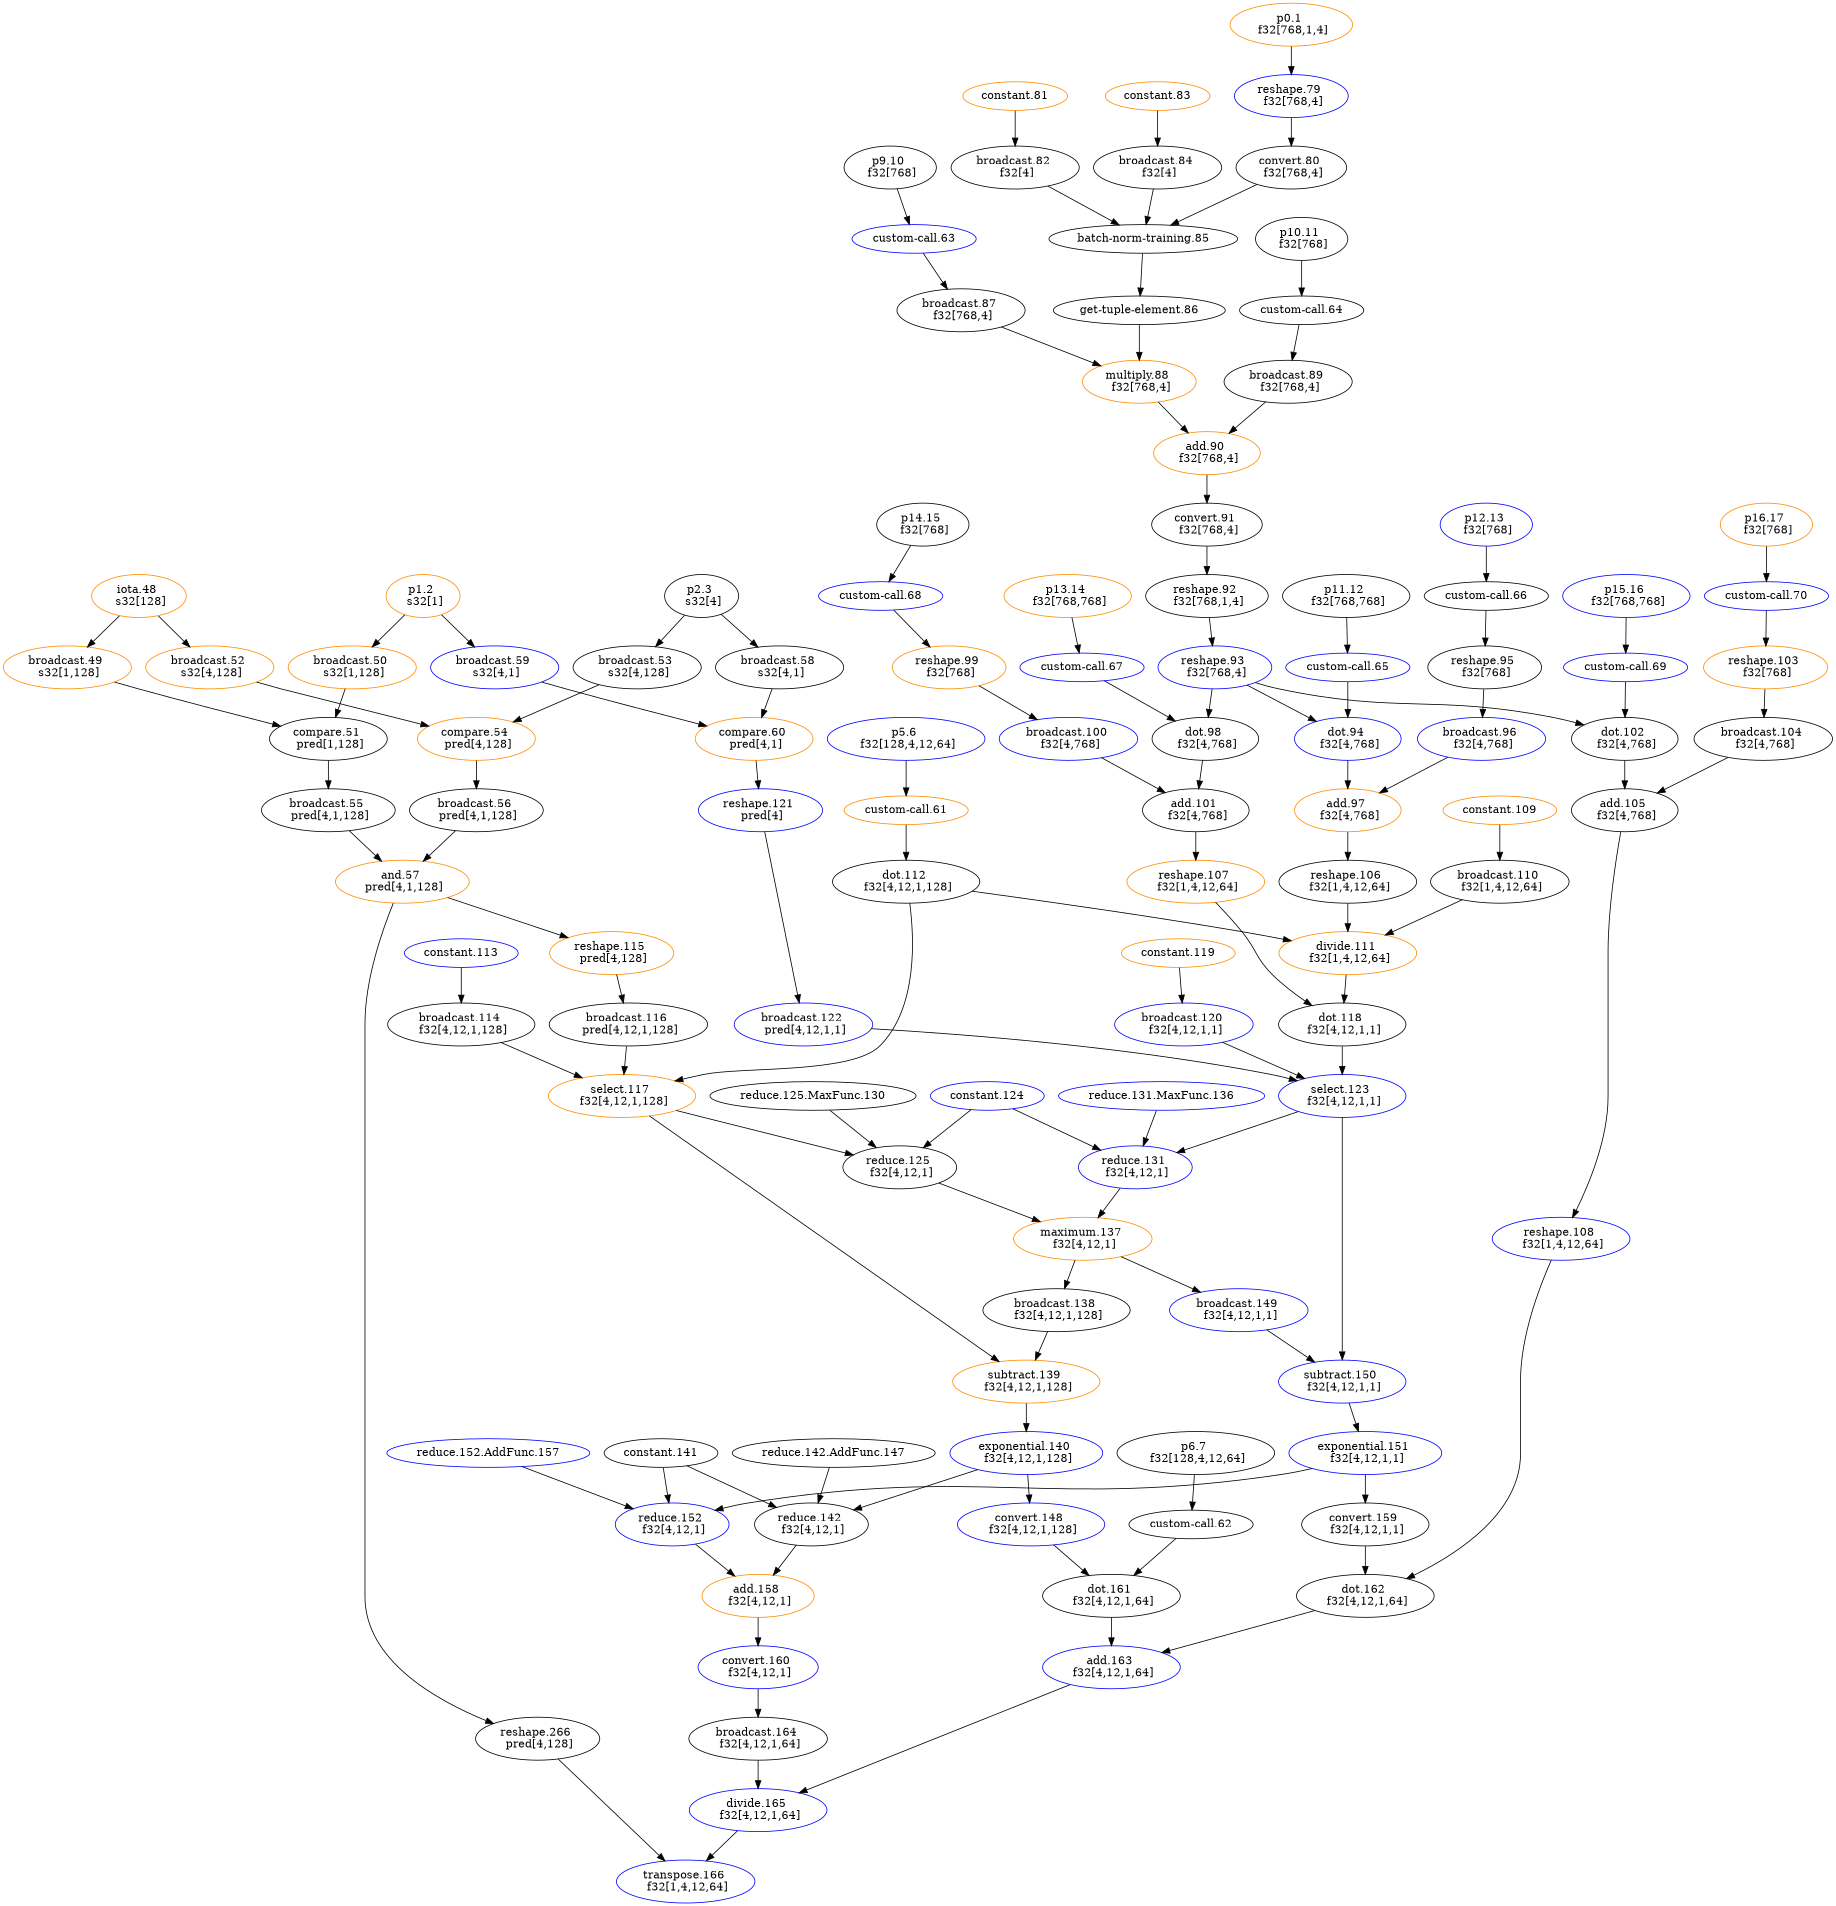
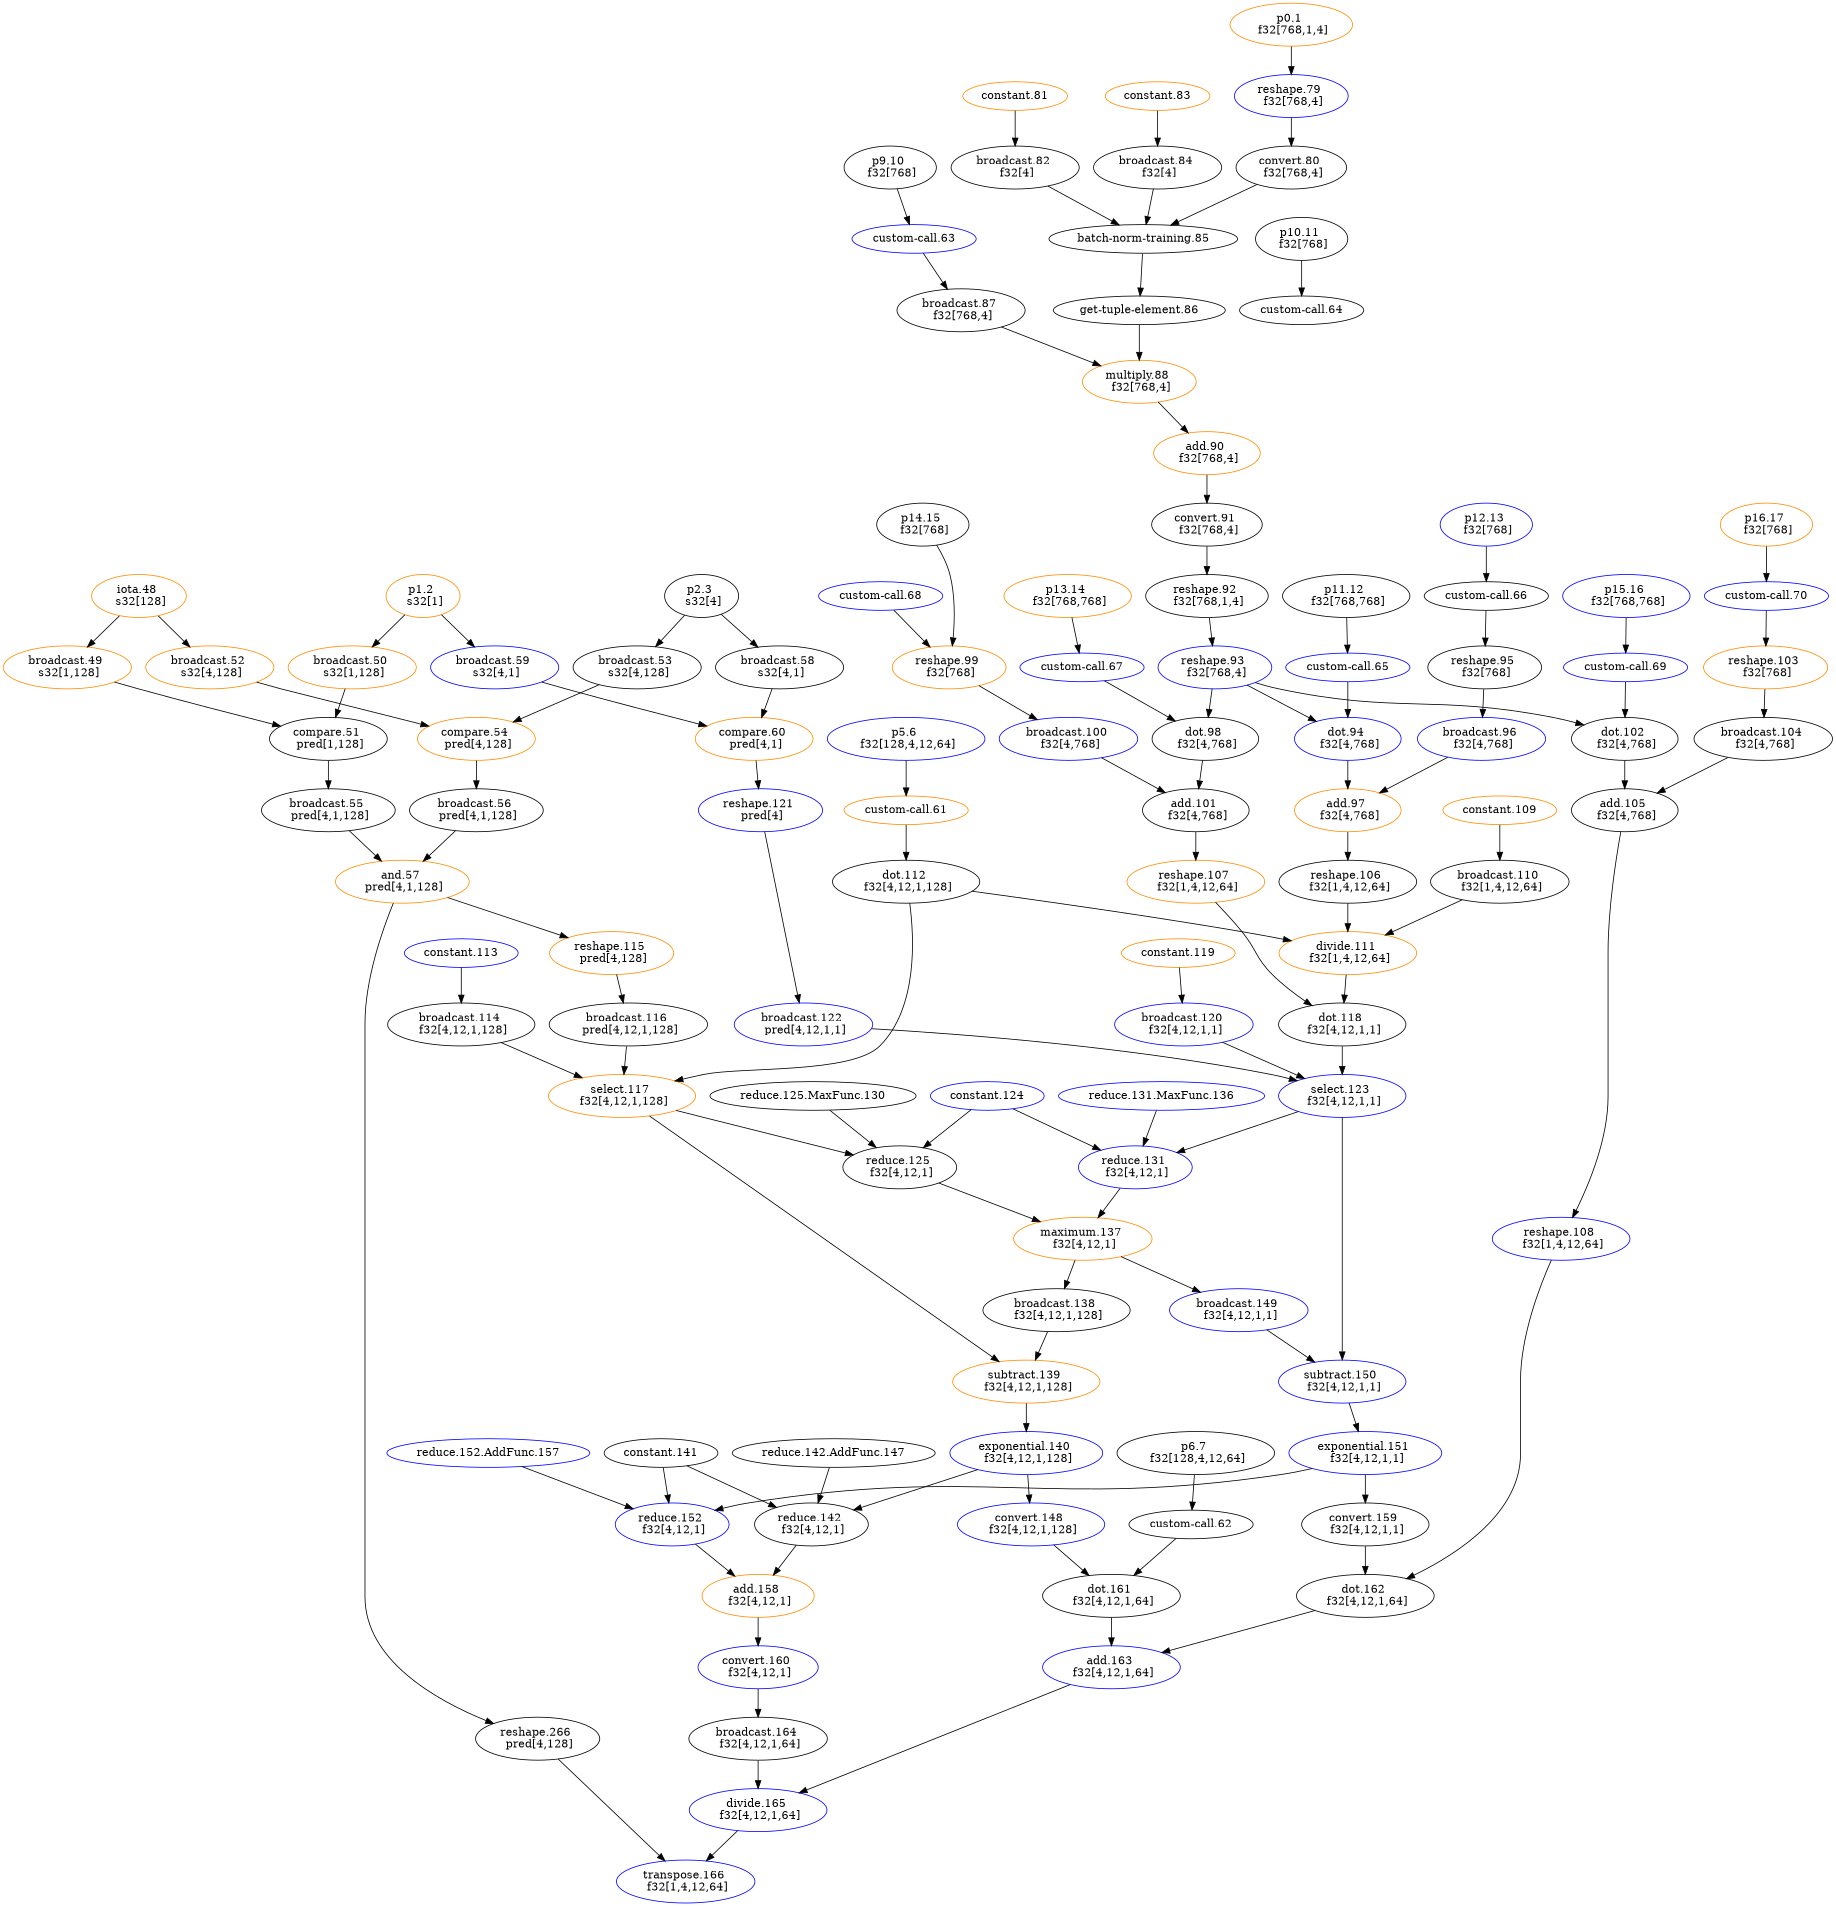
node "broadcast.89 f32[768,4]": removed
edge "p14.15 f32[768]" -> "custom-call.68": now "p14.15 f32[768]" -> "reshape.99 f32[768]"
